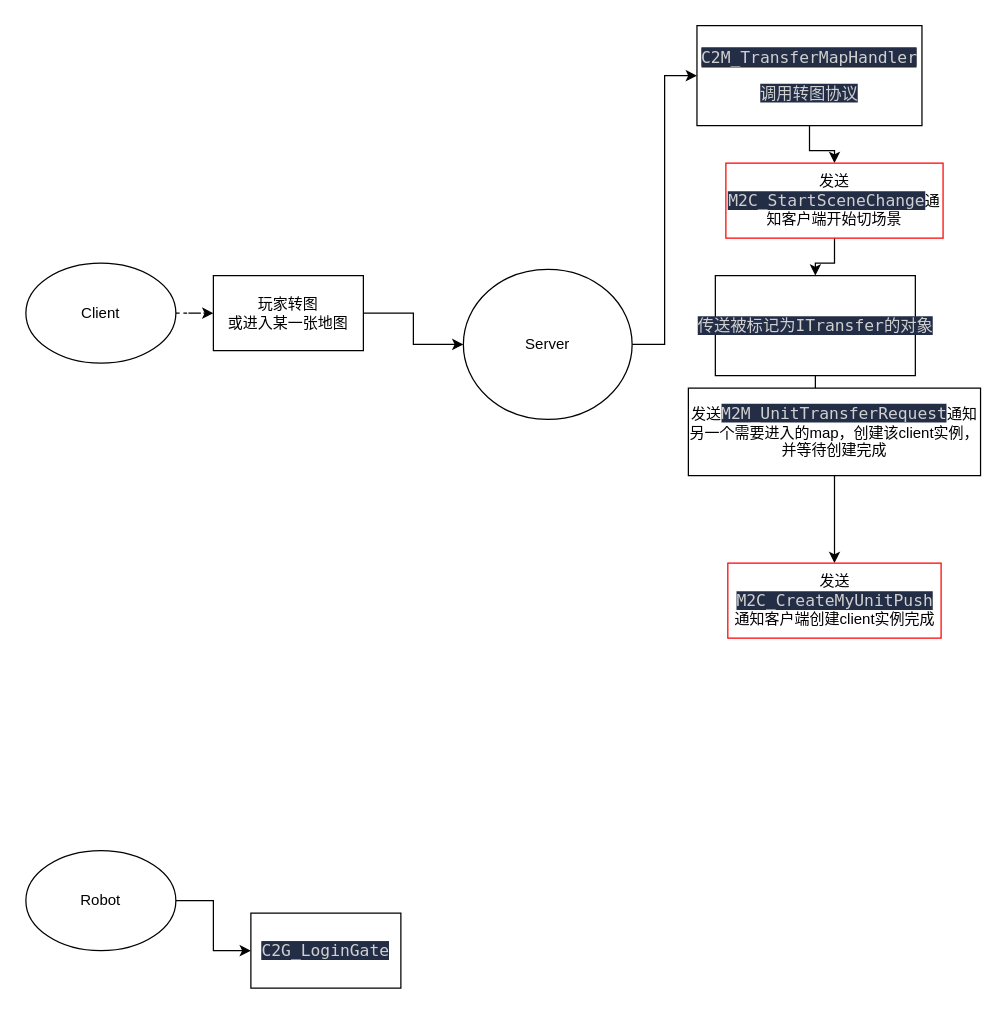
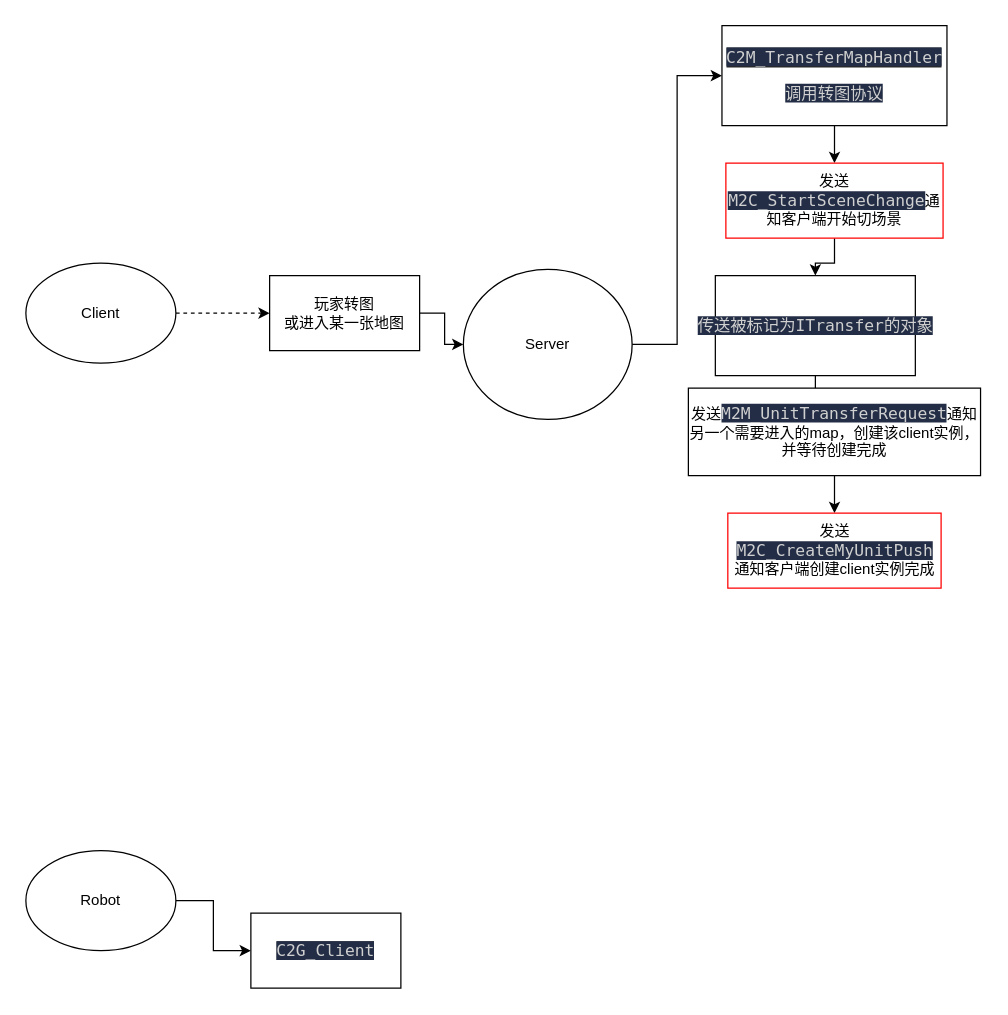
node "C2M_TransferMapHandler调用转图协议": moved (809, 76) -> (834, 76)
node "玩家转图 或进入某一张地图": moved (288, 313) -> (344, 313)
node "发送M2C_CreateMyUnitPush通知客户端创建client实例完成": moved (834, 601) -> (834, 551)
node "C2G_LoginGate": label "C2G_LoginGate" -> "C2G_Client"
